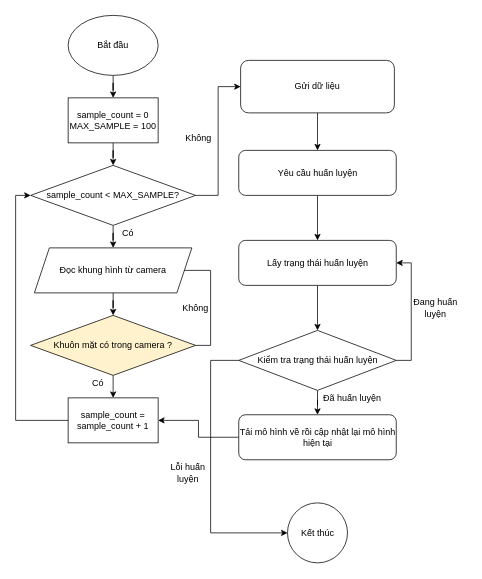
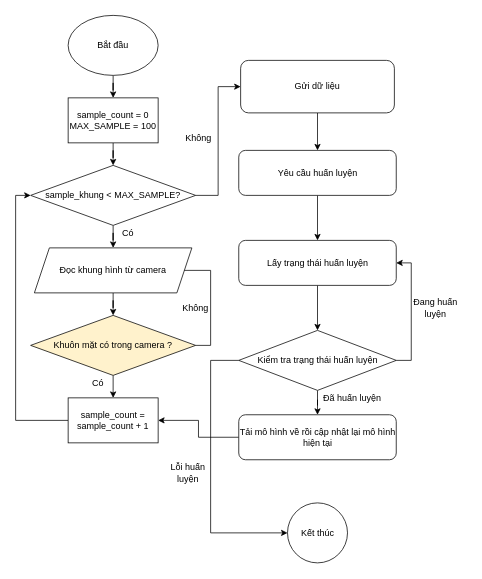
node "sample_count < MAX_SAMPLE?": label "sample_count < MAX_SAMPLE?" -> "sample_khung < MAX_SAMPLE?"
